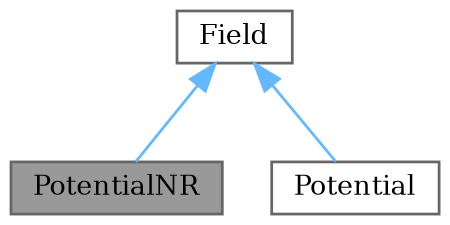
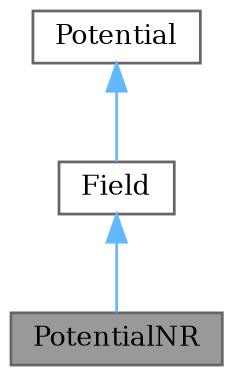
edge "Potential" -> "Field": reversed
